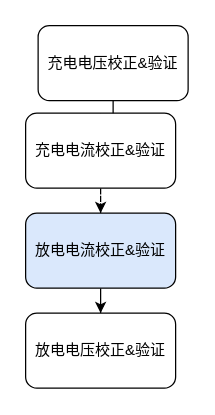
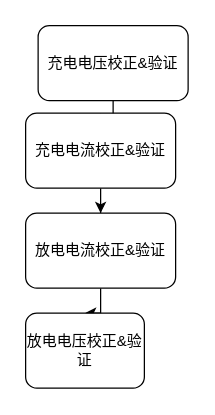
edge "充电电流校正&验证" -> "放电电流校正&验证": style dashed -> solid
node "放电电流校正&验证": fillcolor #dae8fc -> #ffffff
node "放电电压校正&验证": size 150x75 -> 119x75
